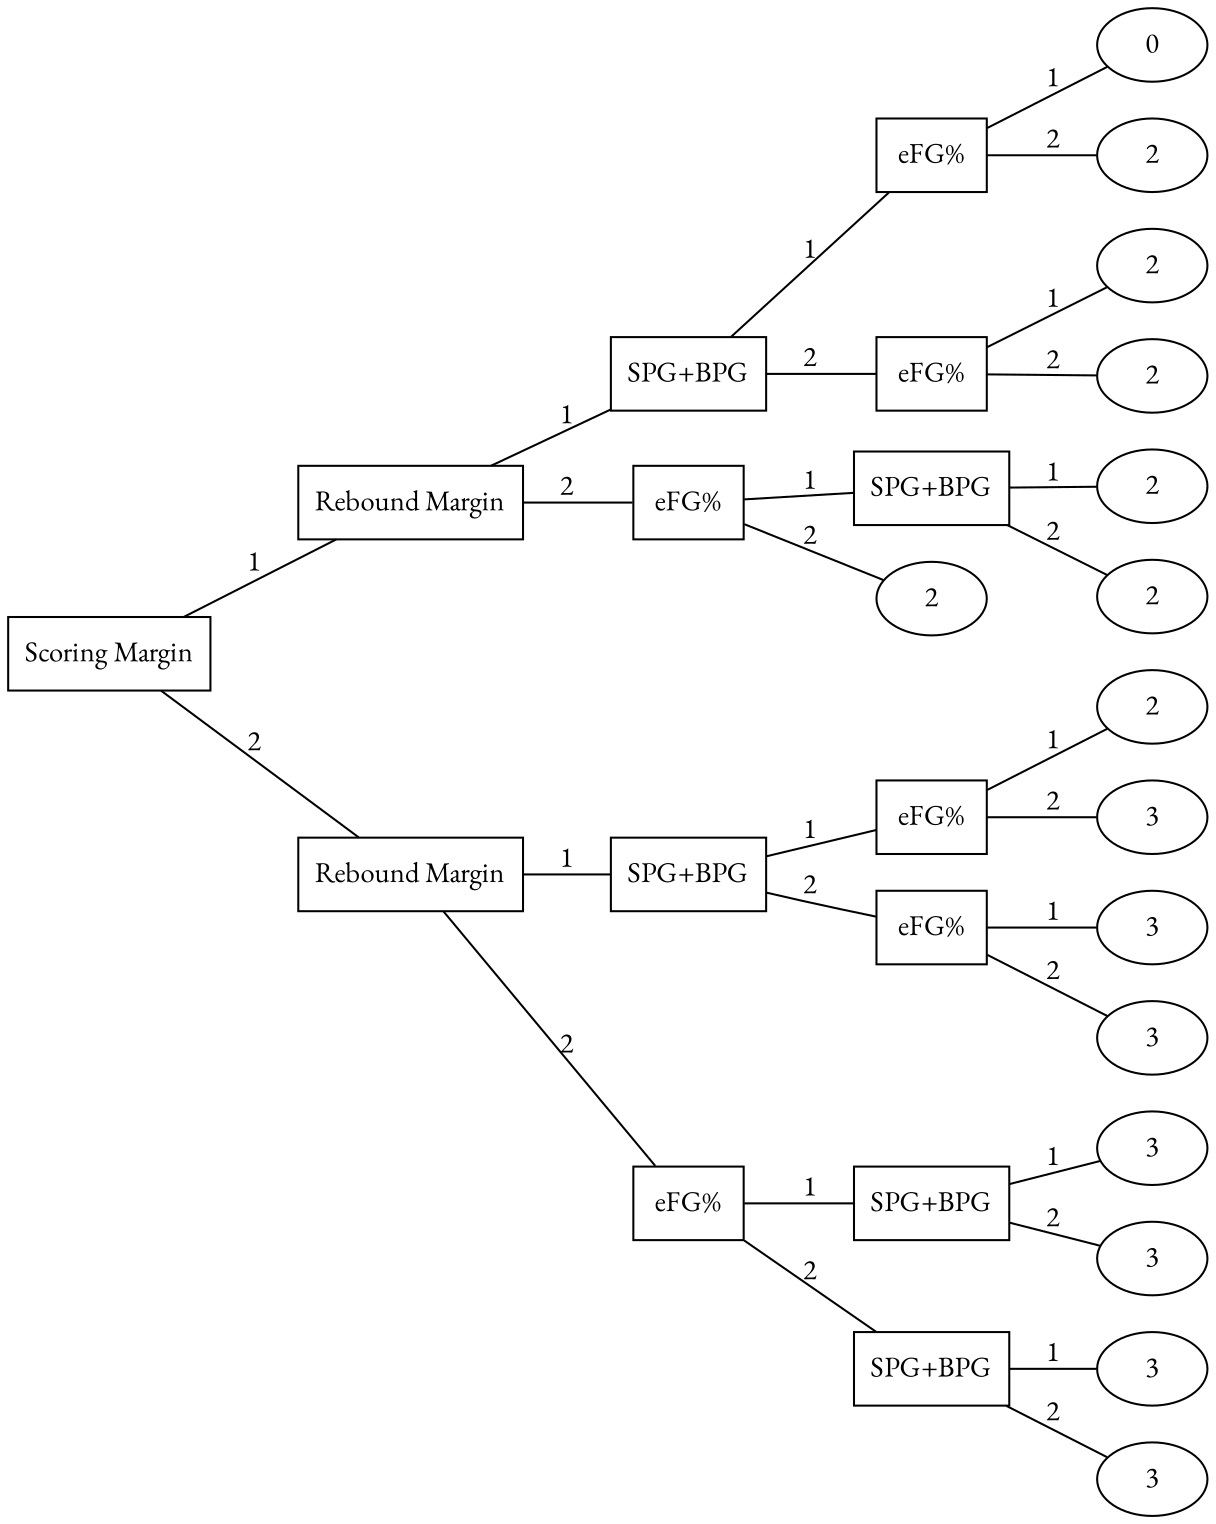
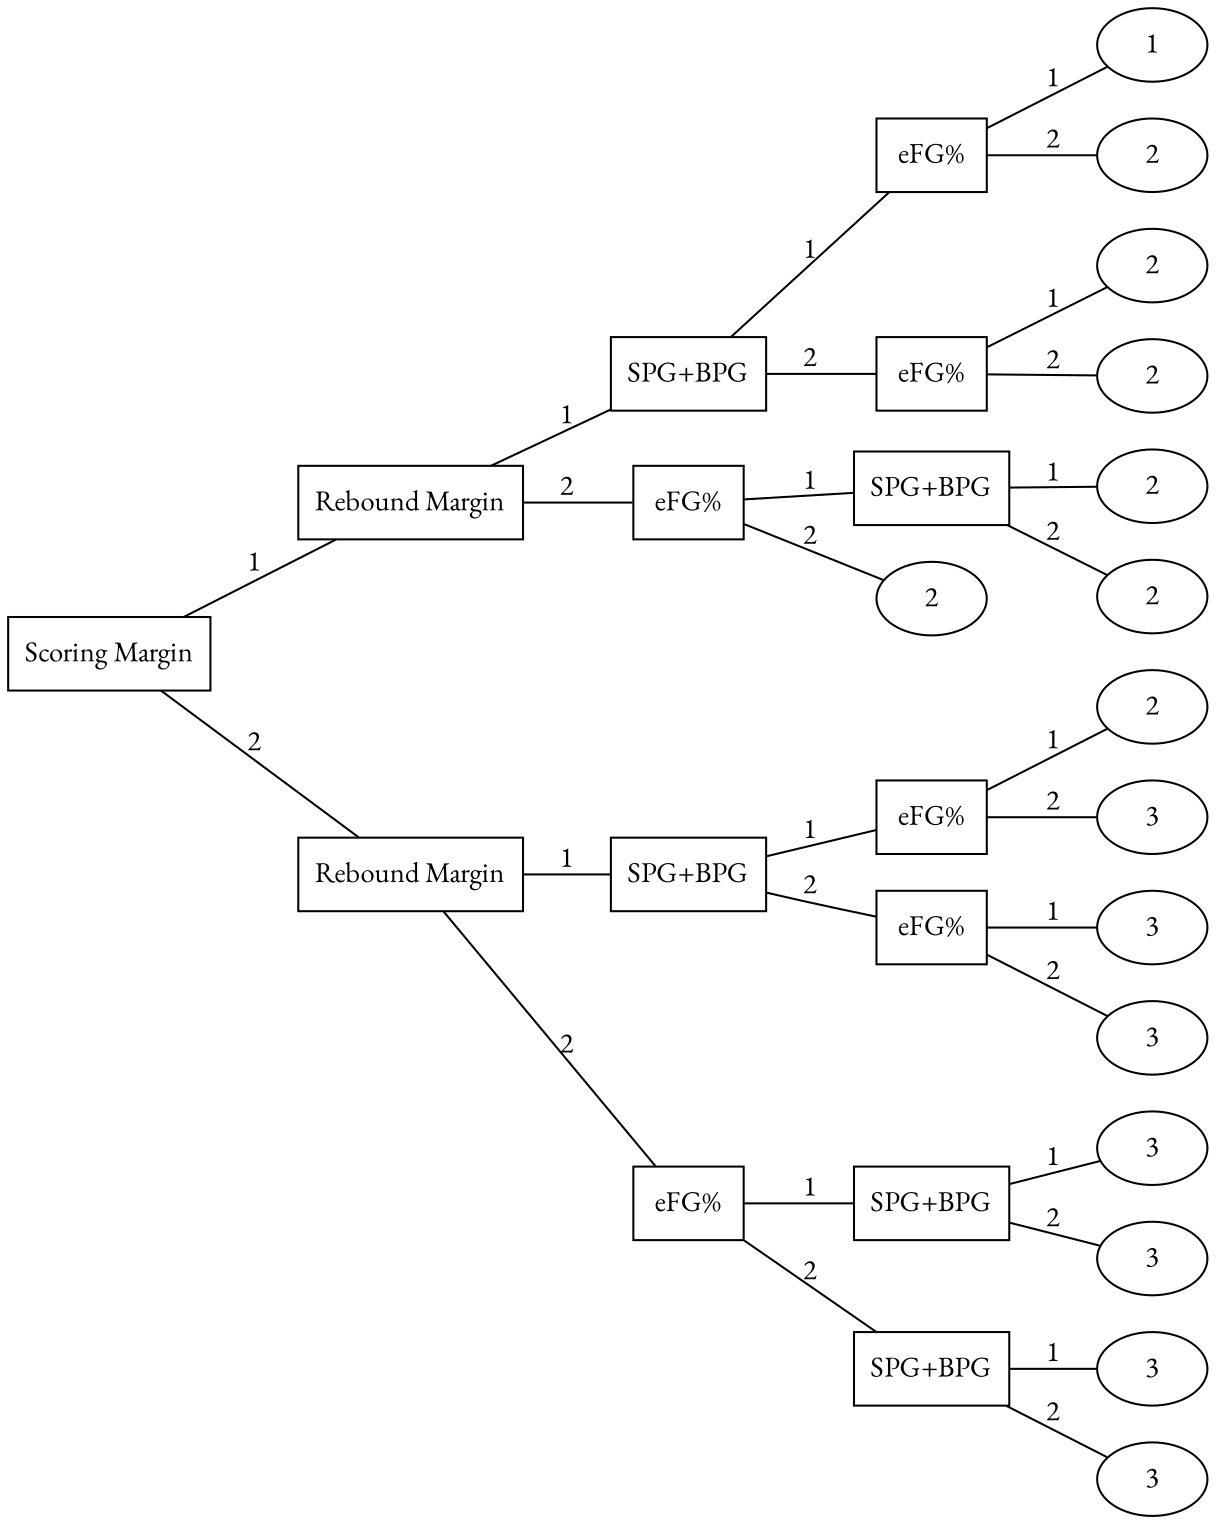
node "0": label "0" -> "1"
